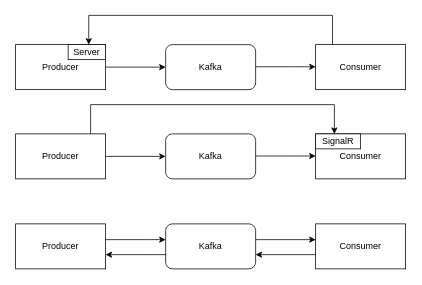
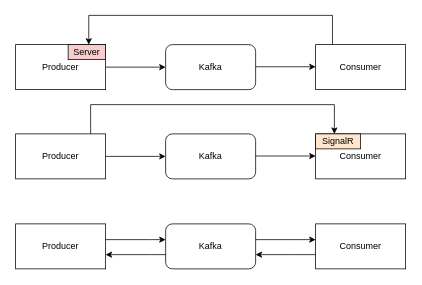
node "Server": fillcolor #ffffff -> #f8cecc
node "SignalR": fillcolor #ffffff -> #ffe6cc
